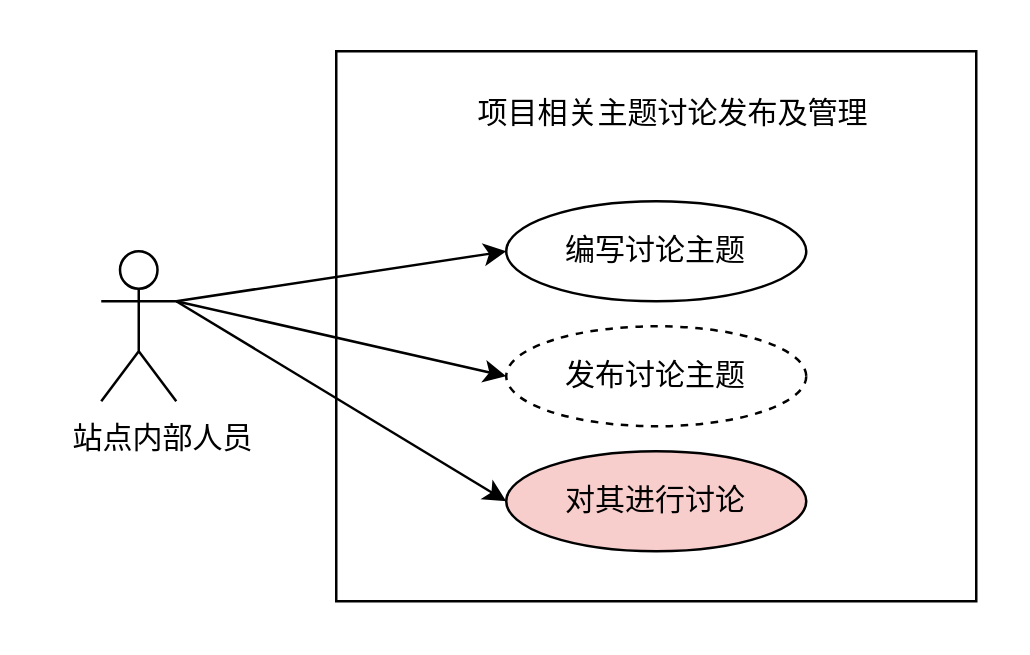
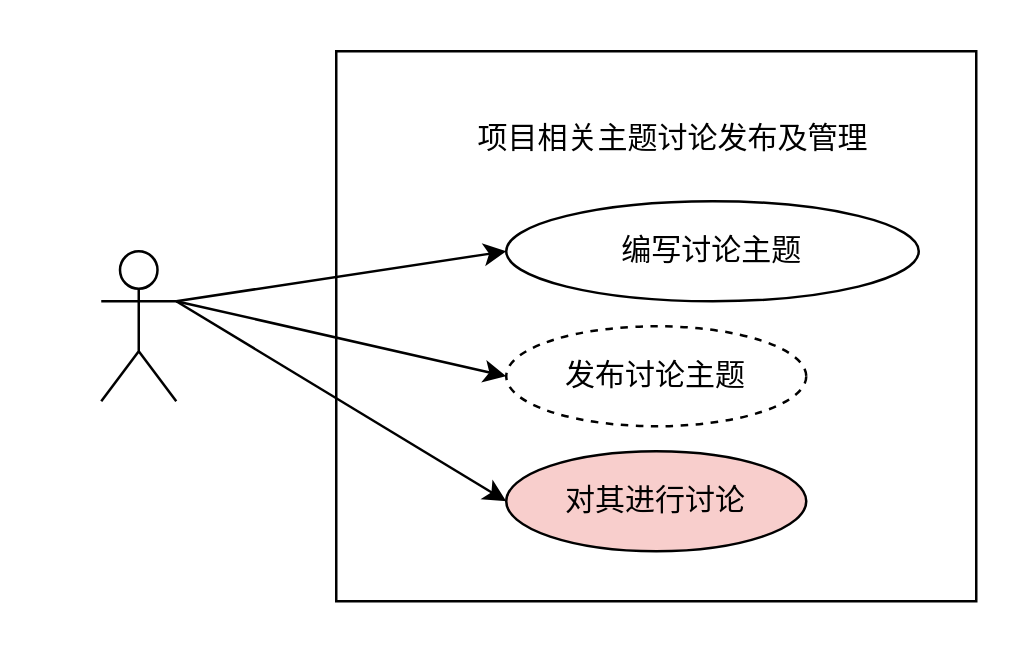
node "项目相关主题讨论发布及管理": moved (674, 114) -> (674, 139)
node "编写讨论主题": size 300x100 -> 413x100
node "站点内部人员": removed
